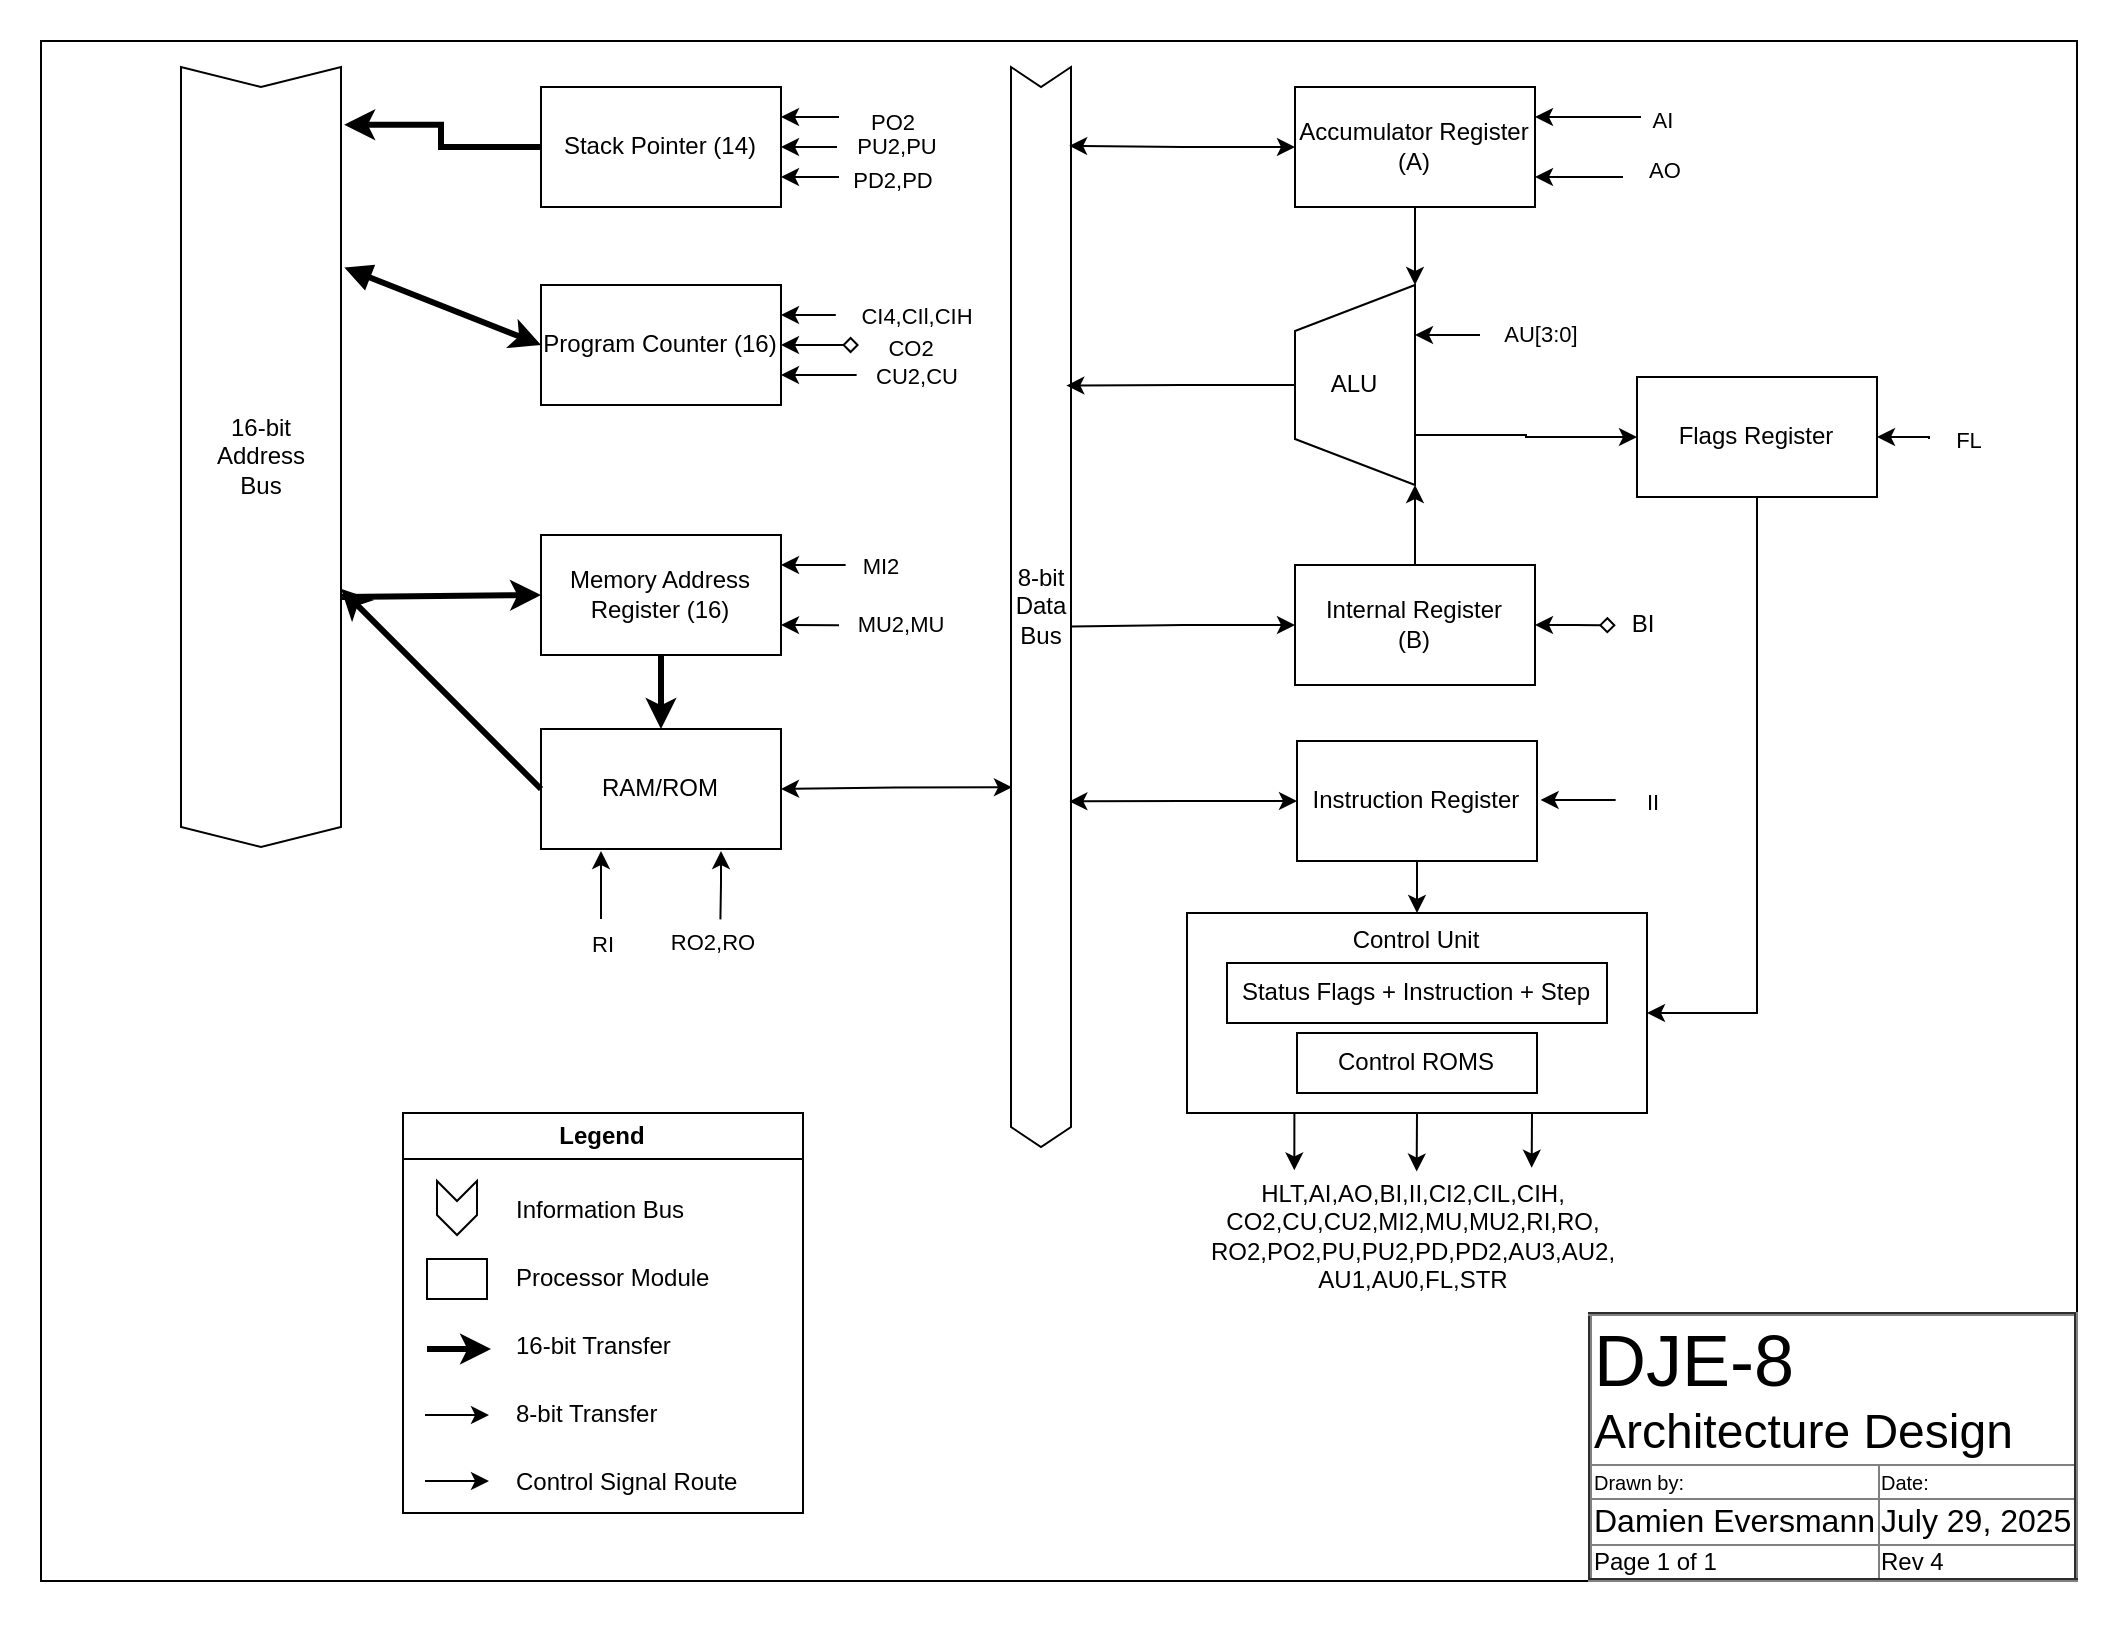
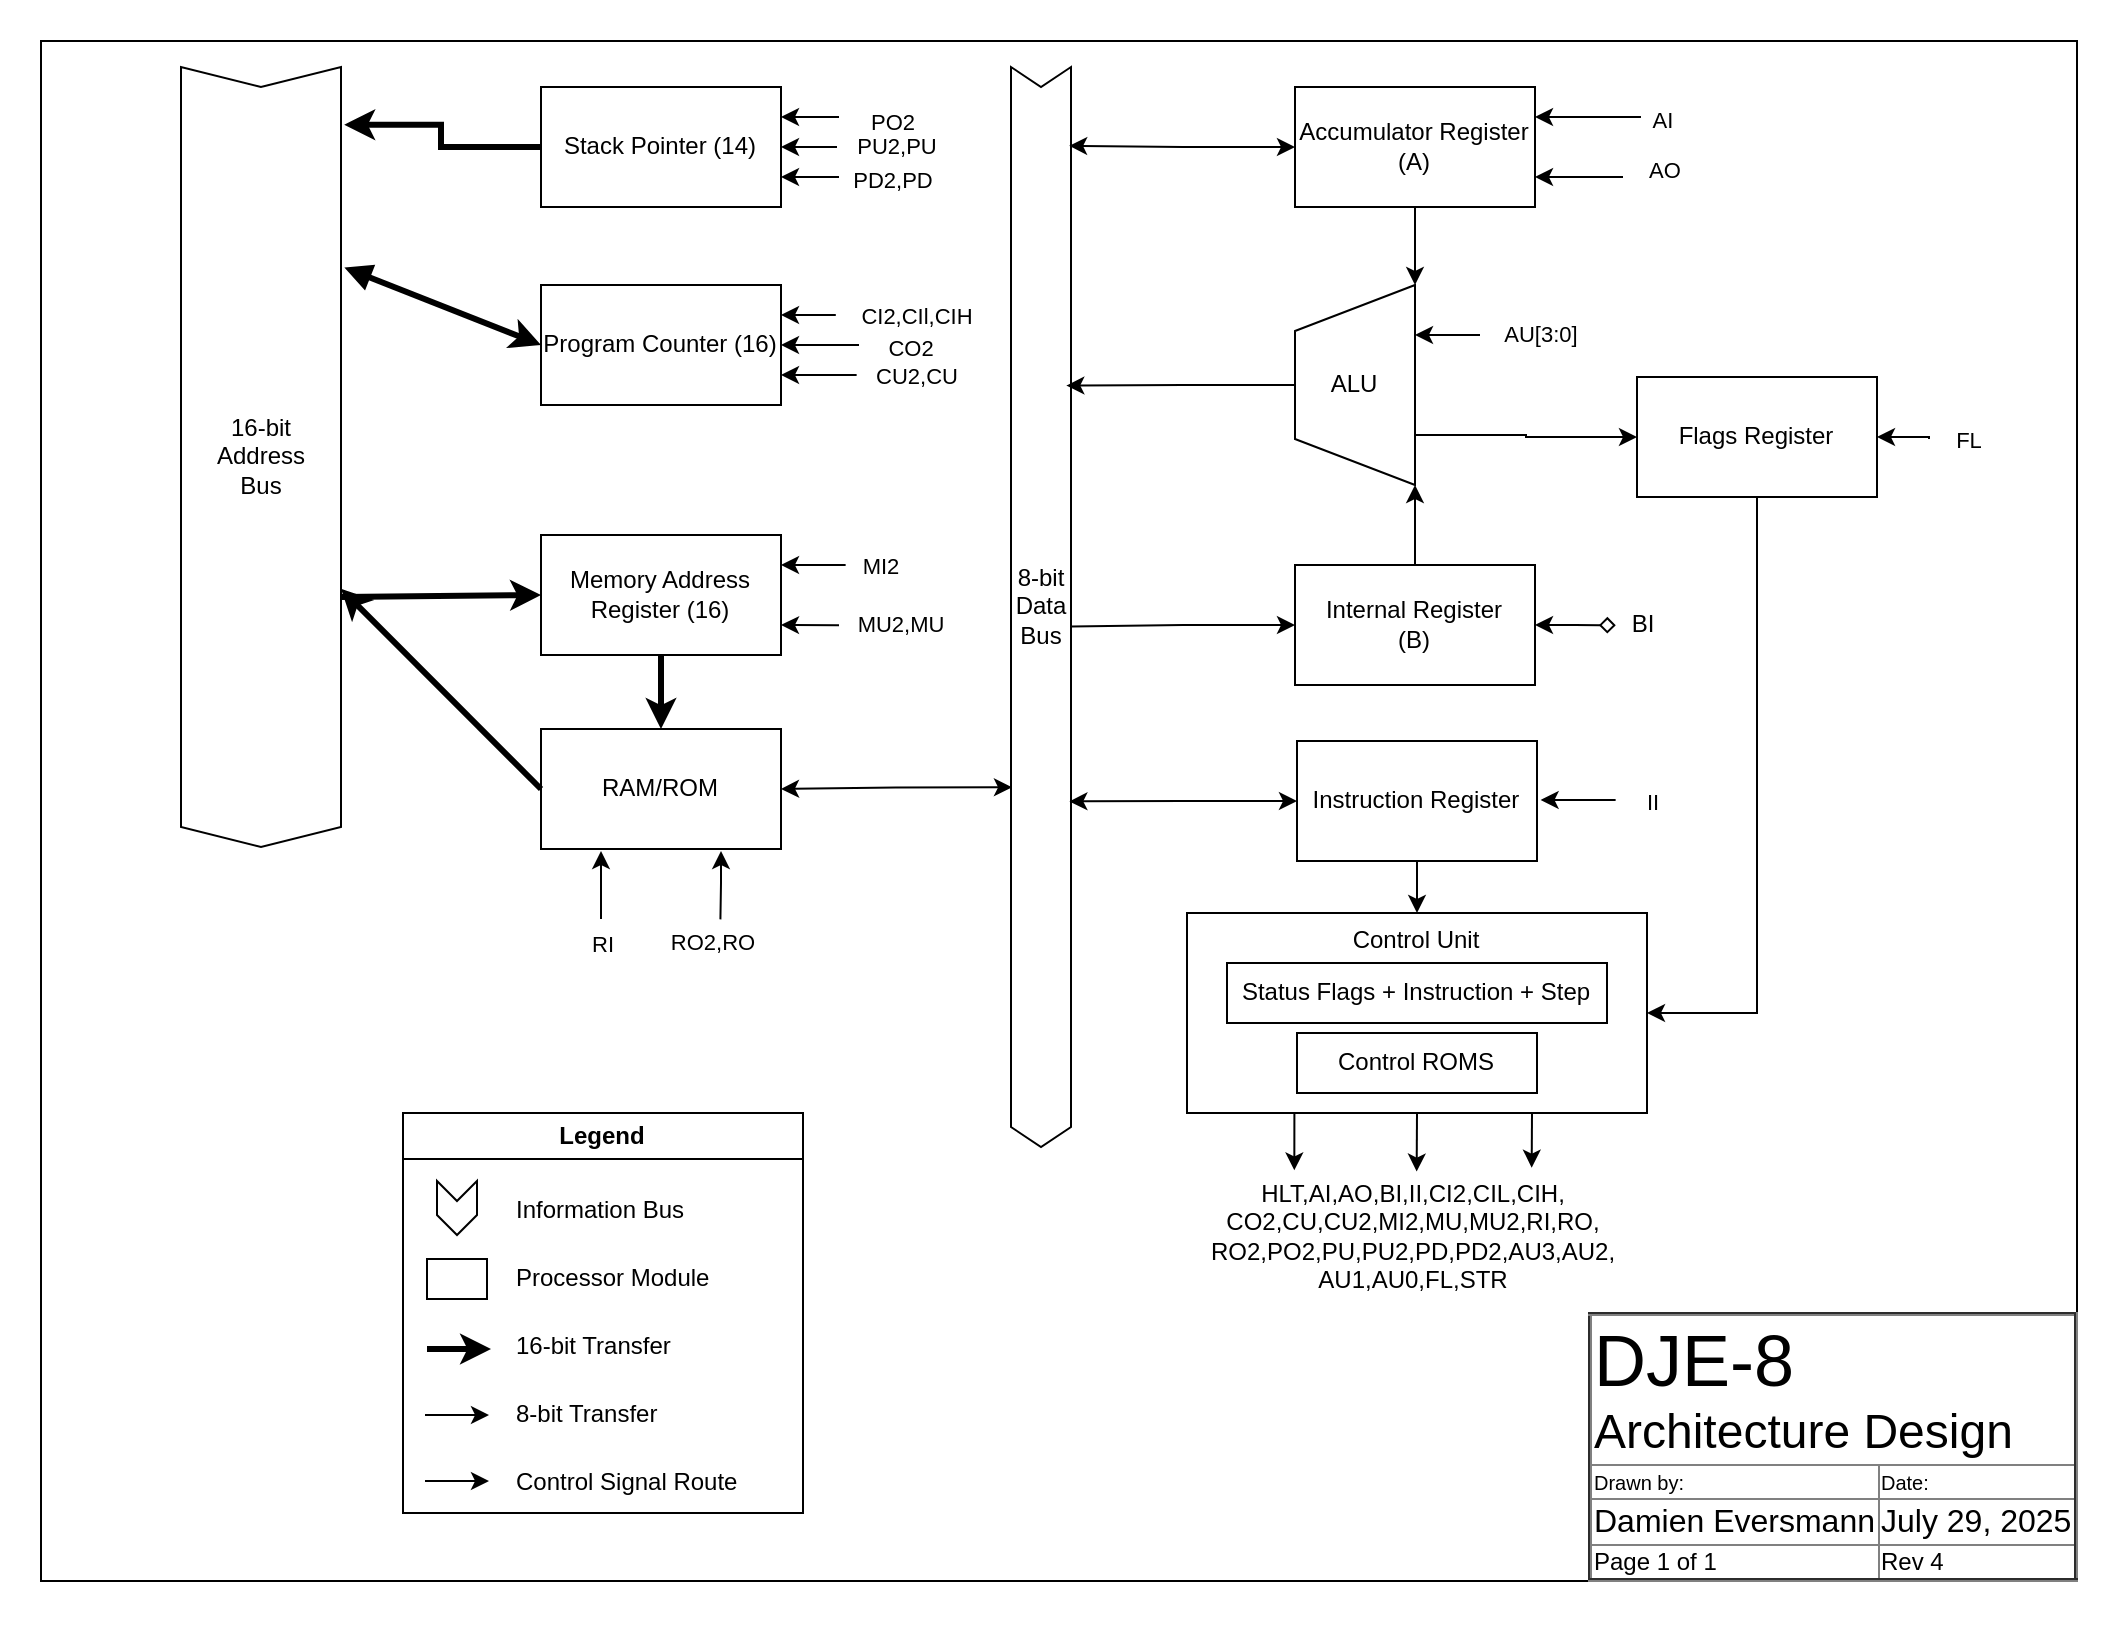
node "CI4,CIl,CIH": label "CI4,CIl,CIH" -> "CI2,CIl,CIH"
edge "Program Counter (16)" -- "CO2": arrowhead diamond -> none
